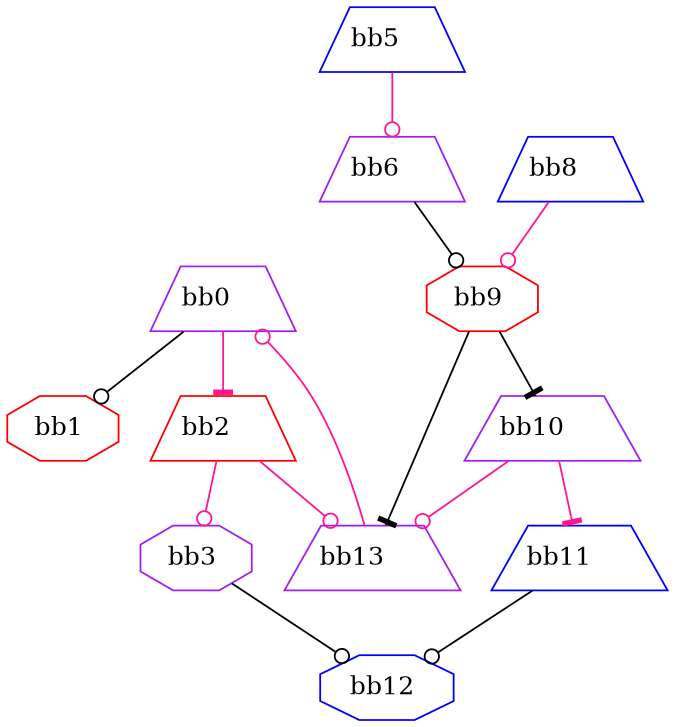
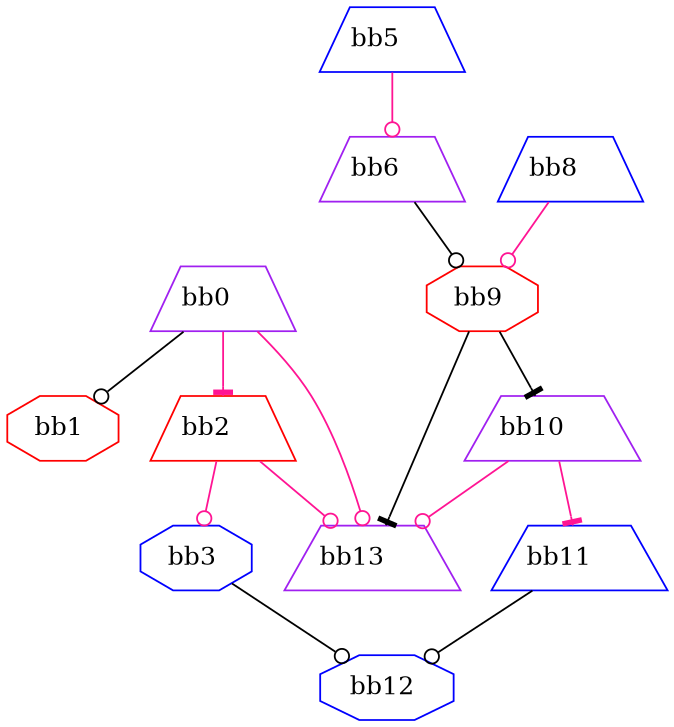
edge "bb13" -> "bb0": reversed
node "bb3": color purple -> blue
